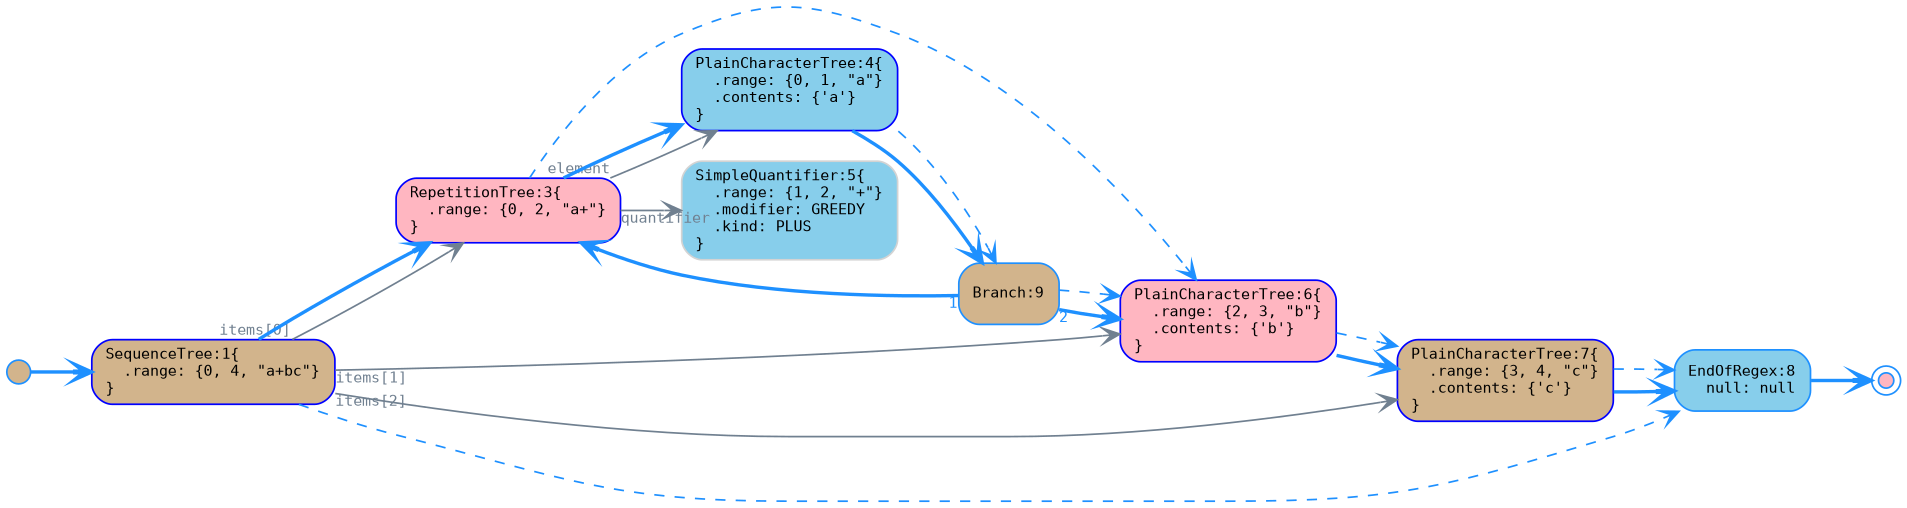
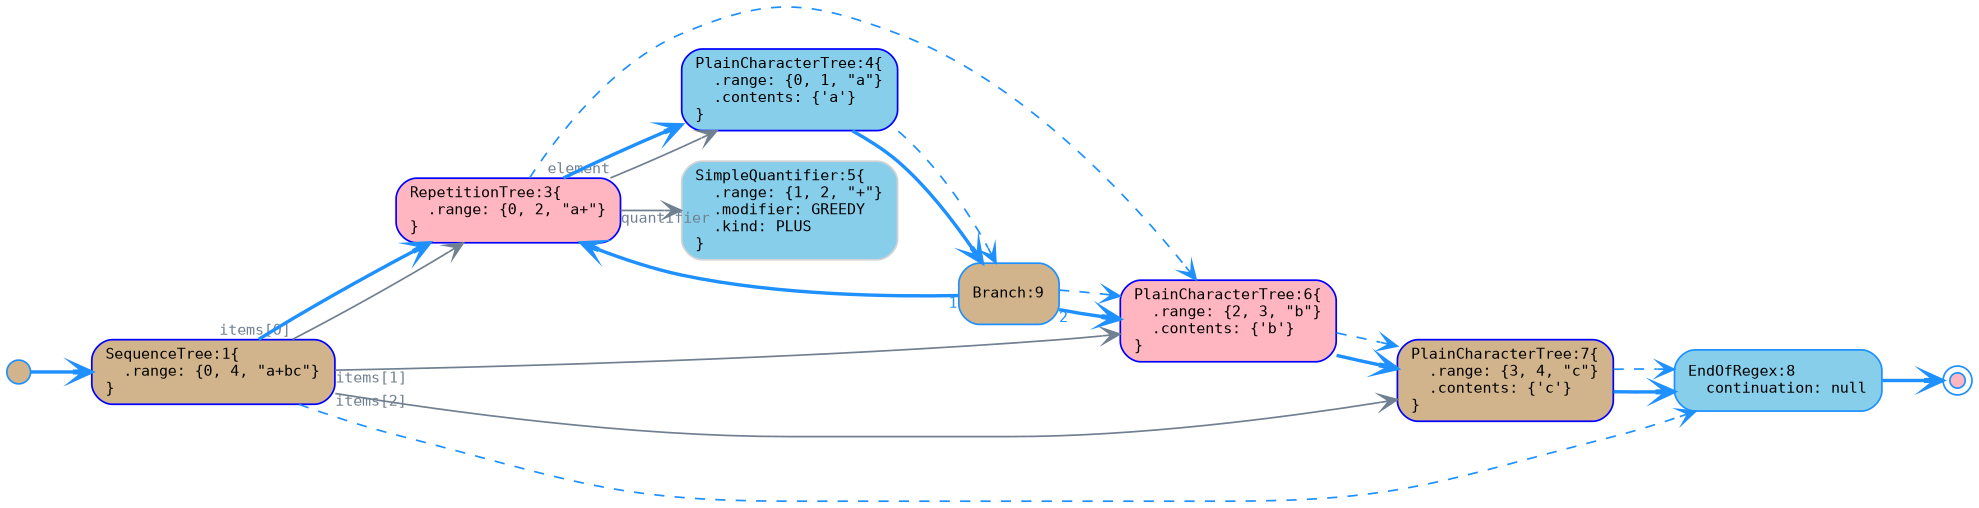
node "EndOfRegex:8 null: null": label "EndOfRegex:8 null: null" -> "EndOfRegex:8 continuation: null"
